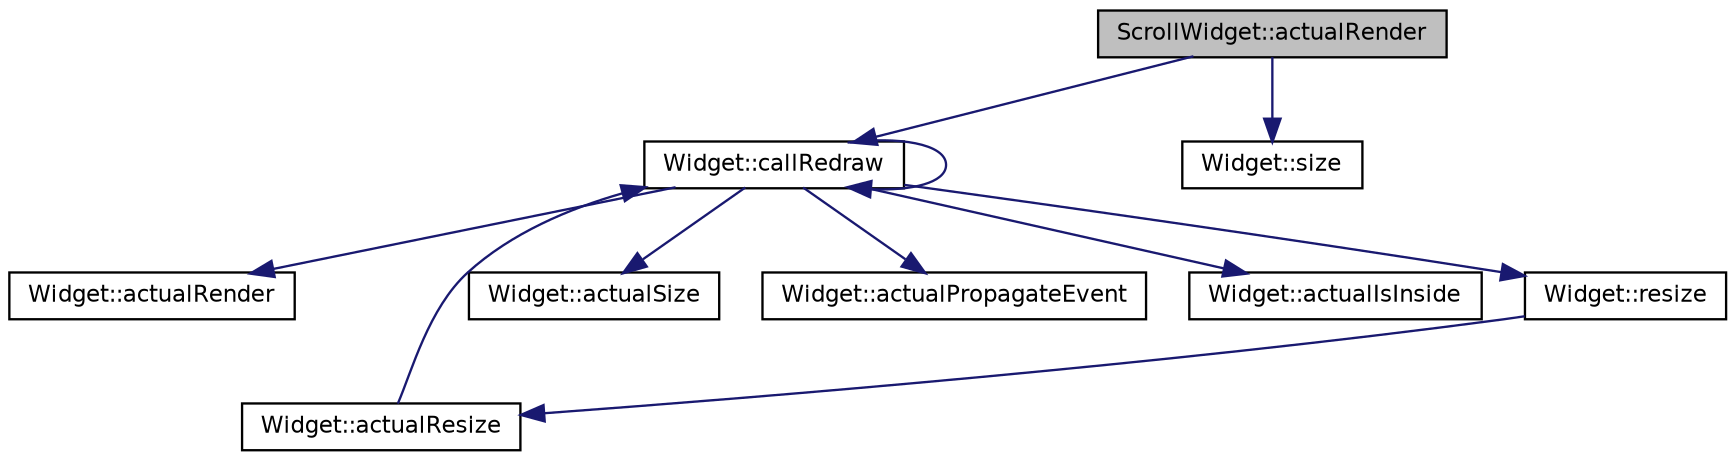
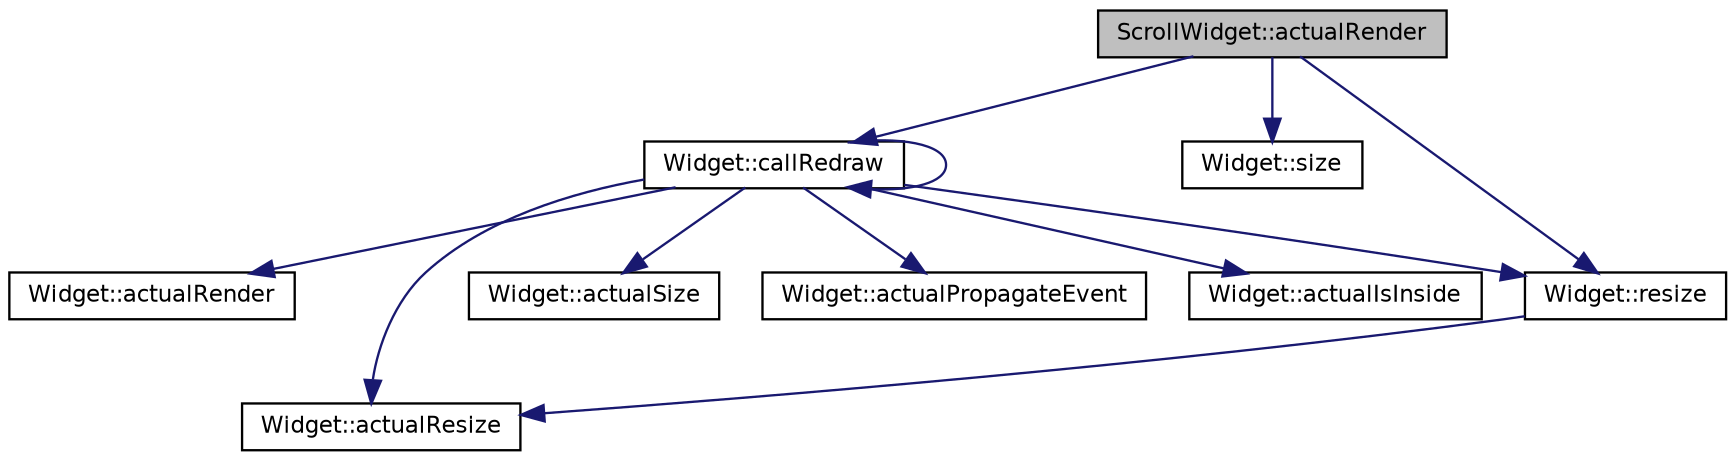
edge "ScrollWidget::actualRender" -> "Widget::resize": added
edge "Widget::actualResize" -> "Widget::callRedraw": reversed
